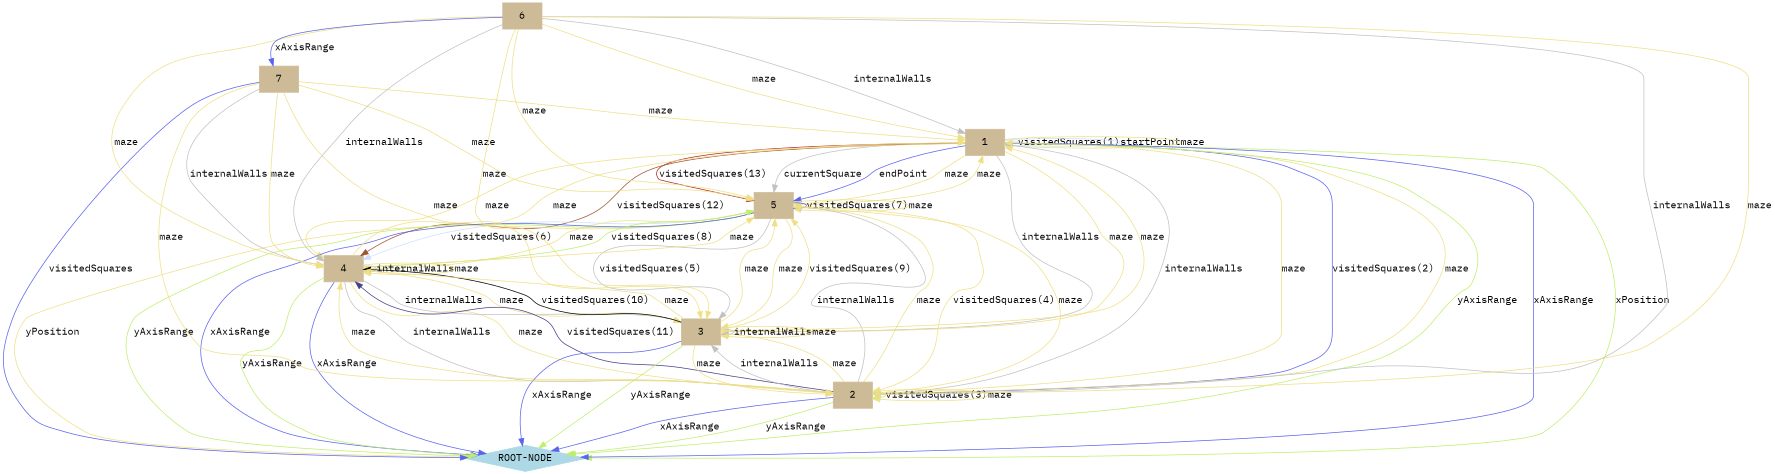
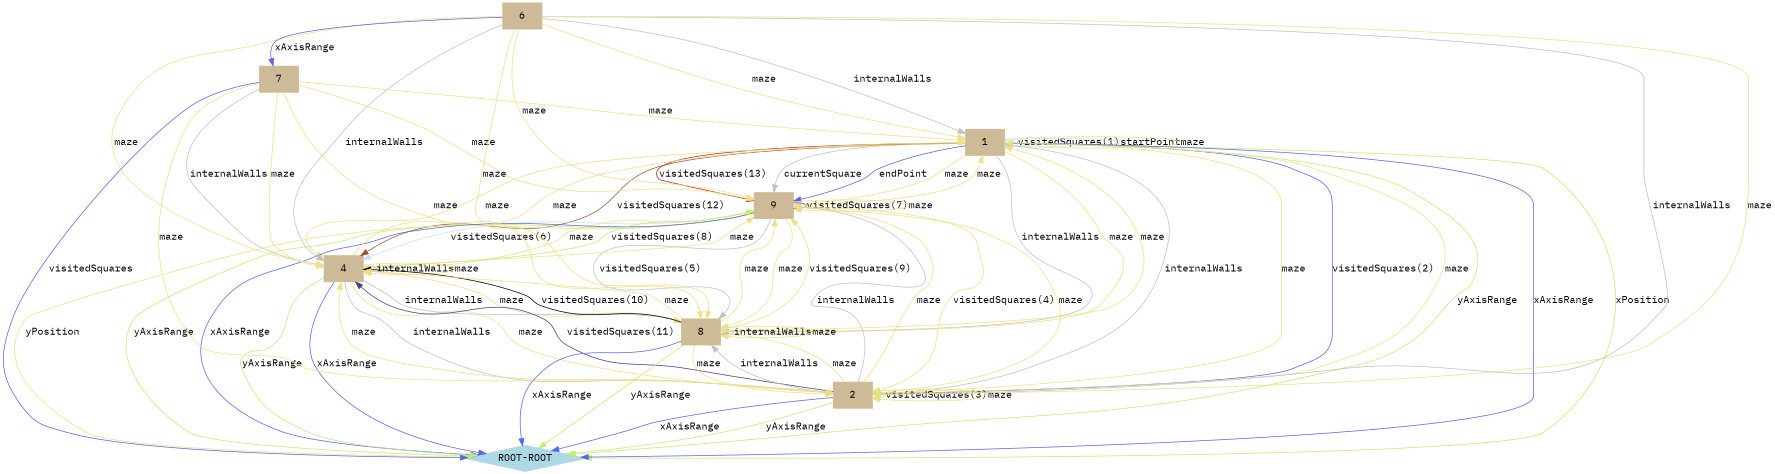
node "5": label "5" -> "9"
node "3": label "3" -> "8"
node "ROOT-NODE": label "ROOT-NODE" -> "ROOT-ROOT"
